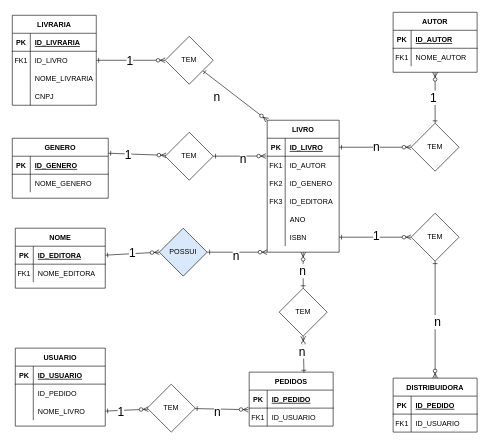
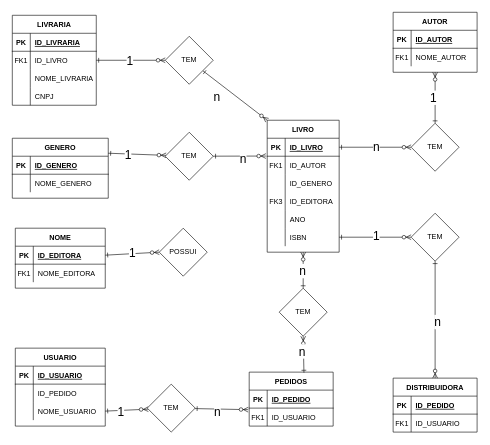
node "FK2": removed
node "POSSUI": fillcolor #dae8fc -> #ffffff
edge "LIVRO" -- "POSSUI": removed, label "n"
node "NOME_LIVRO": label "NOME_LIVRO" -> "NOME_USUARIO"
